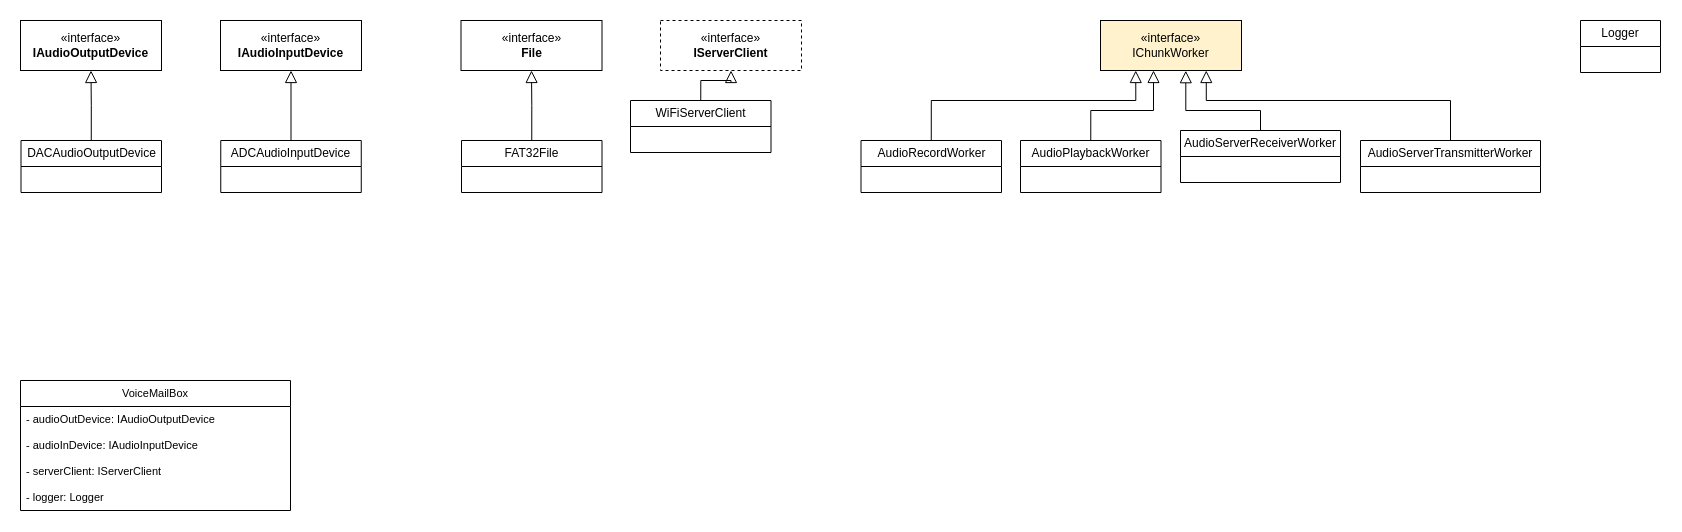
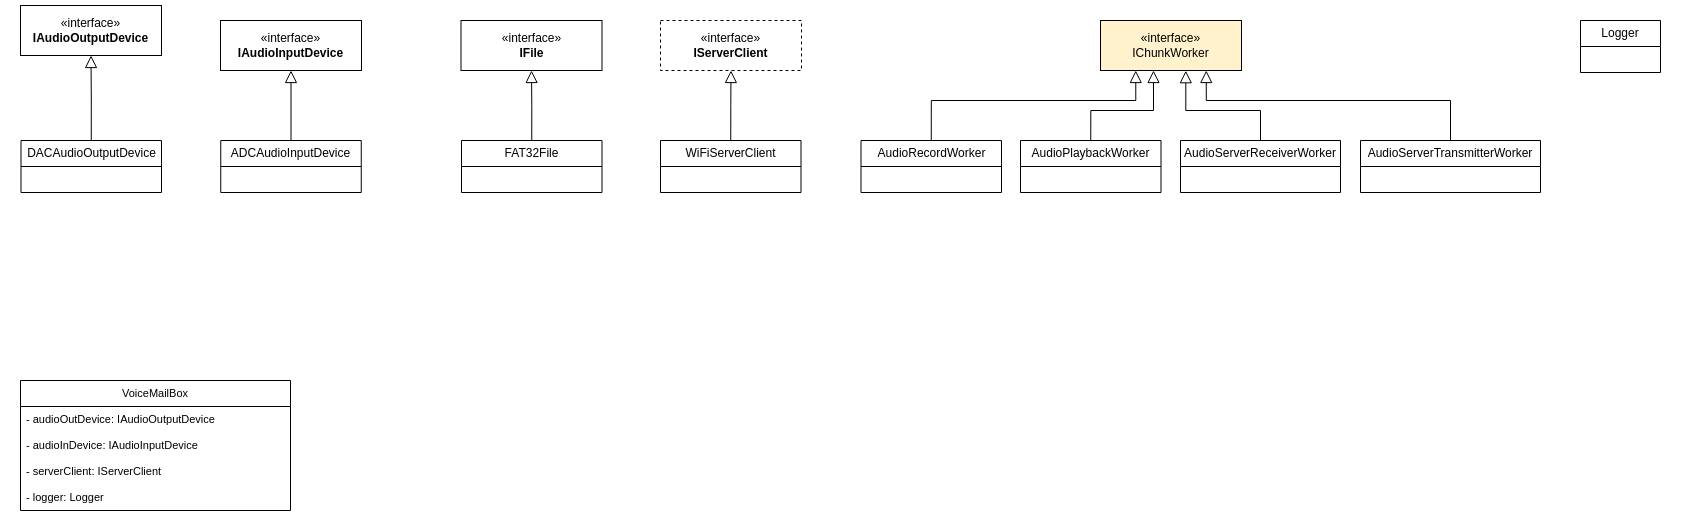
node "«interface» IAudioOutputDevice": moved (91, 46) -> (91, 31)
node "«interface» File": label "«interface» File" -> "«interface» IFile"
node "WiFiServerClient": moved (701, 127) -> (731, 167)
node "AudioServerReceiverWorker": moved (1261, 157) -> (1261, 167)
